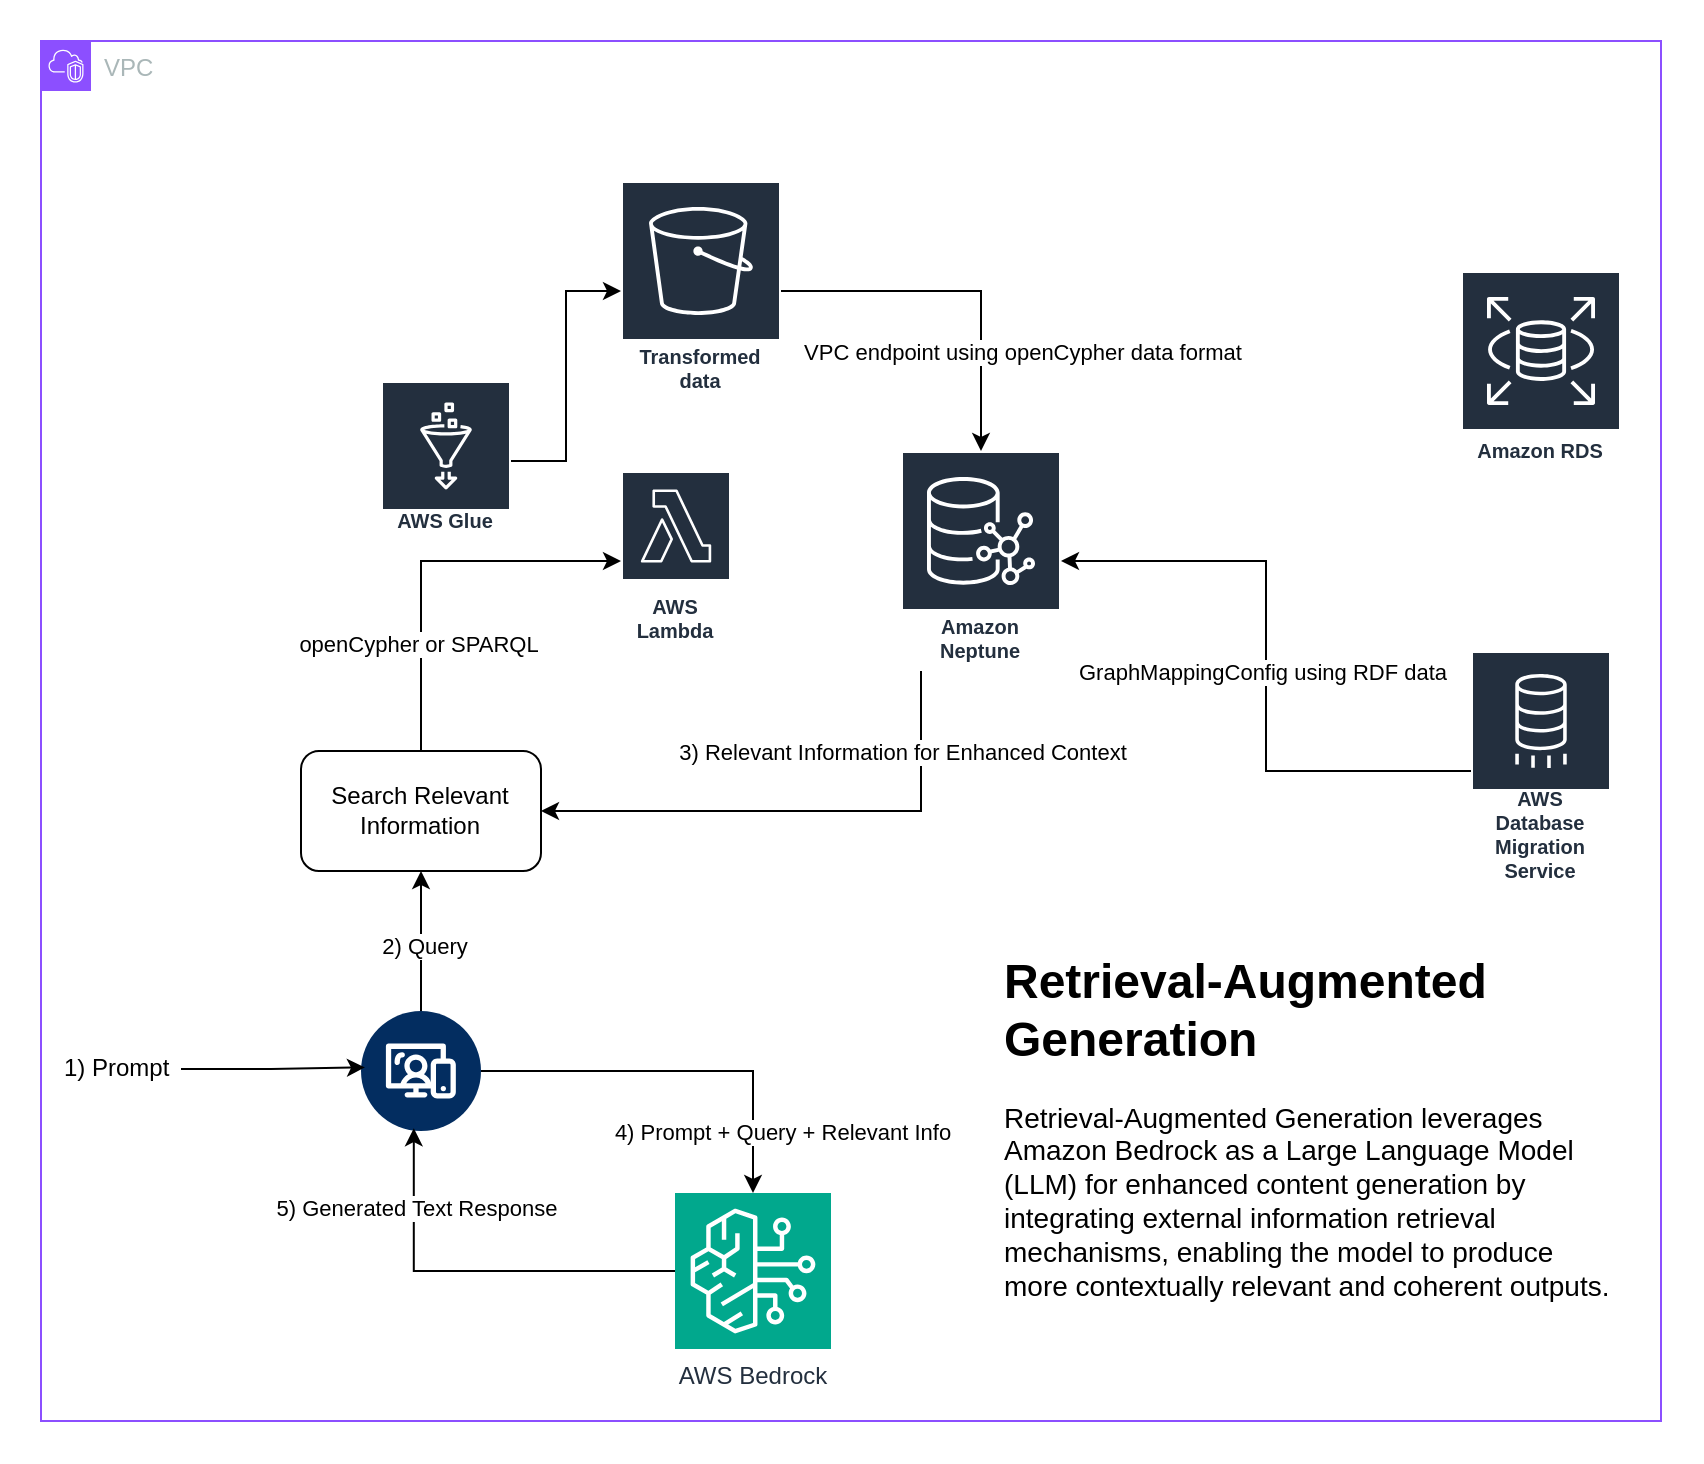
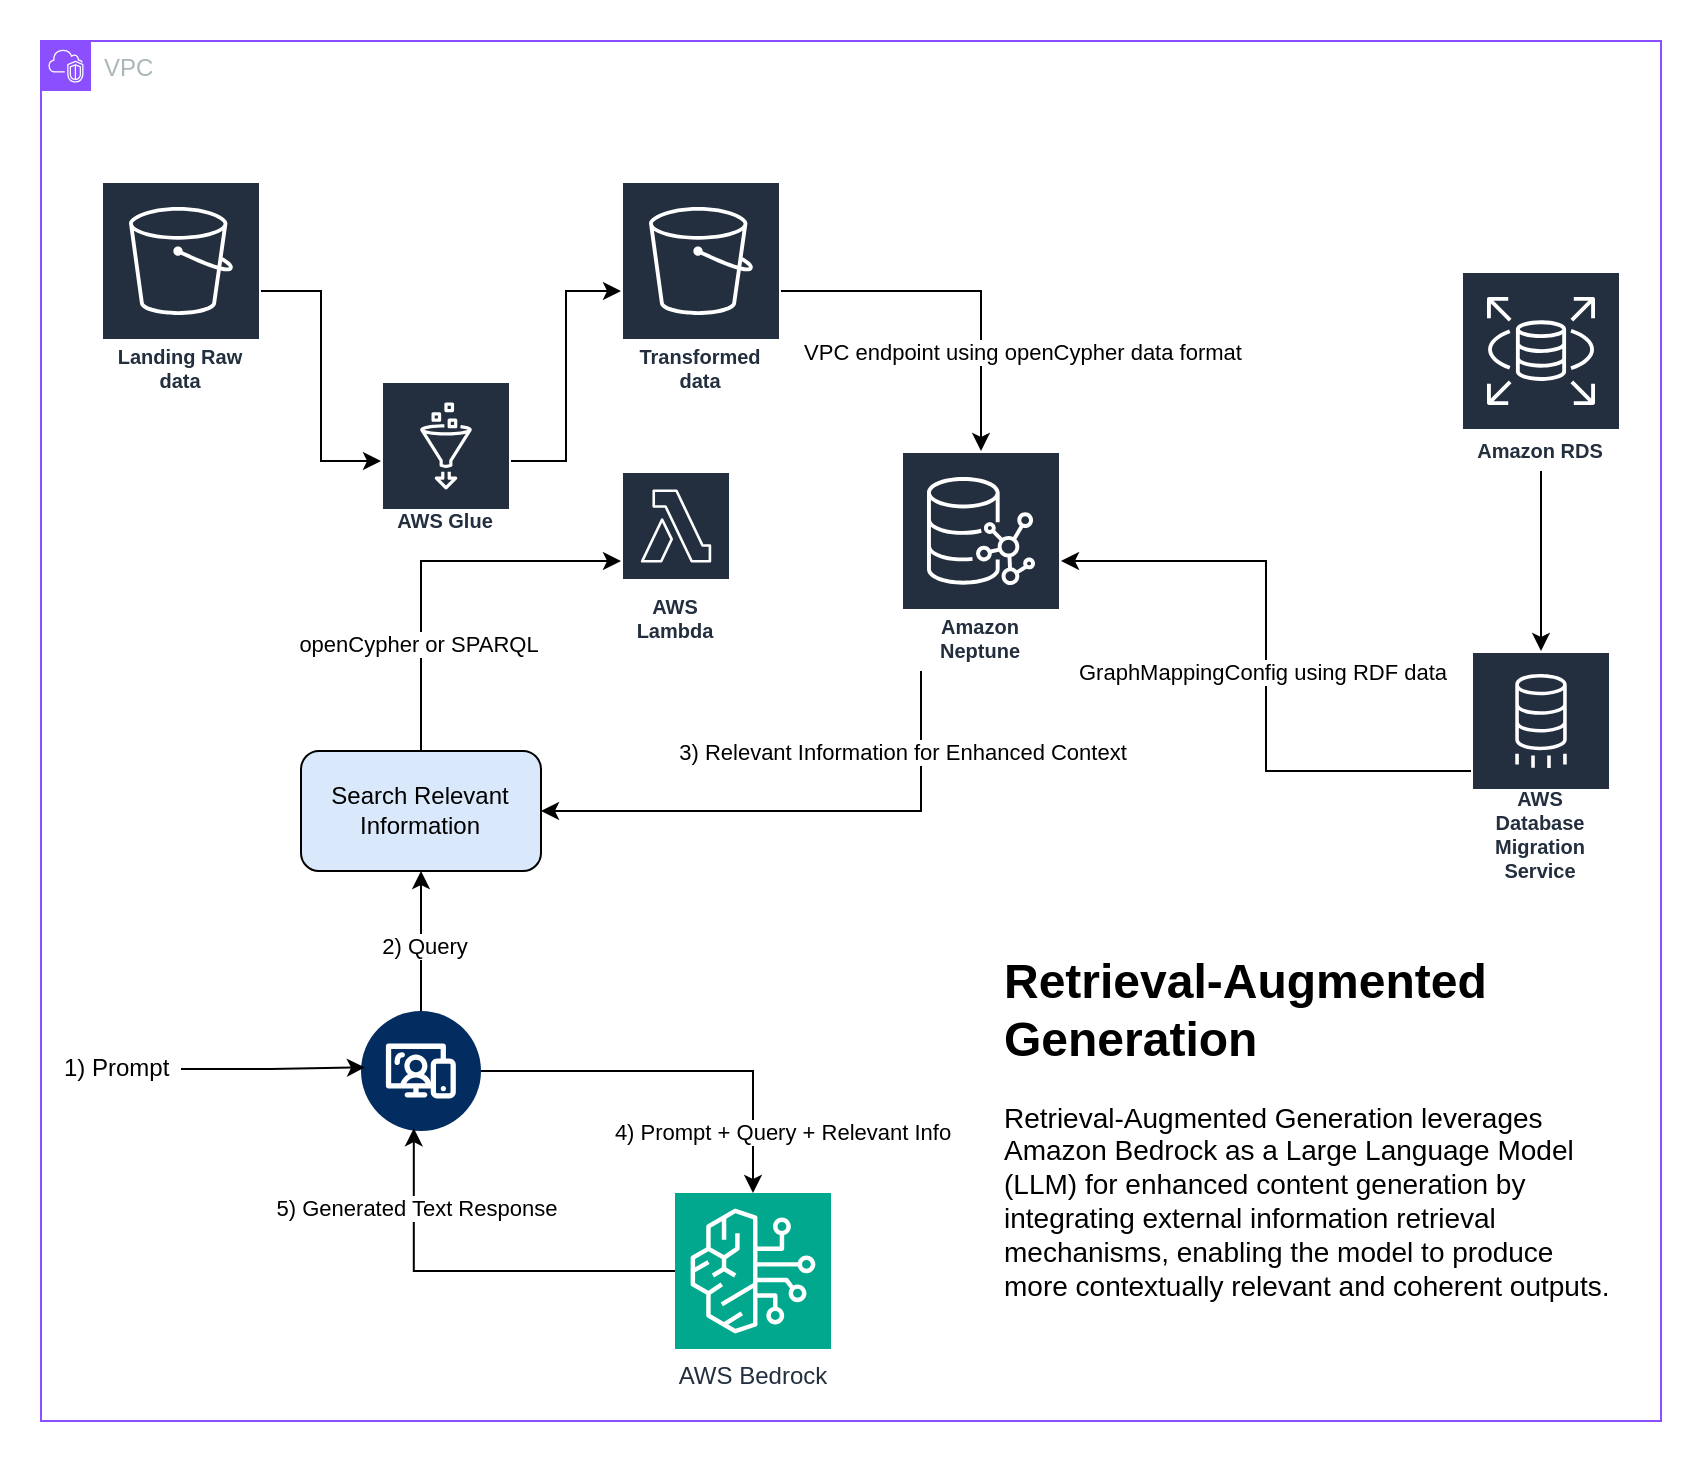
node "Landing Raw data": added
edge "Landing Raw data" -> "AWS Glue": added
edge "Amazon RDS" -> "AWS Database Migration Service": added
node "Search Relevant Information": fillcolor #ffffff -> #dae8fc
